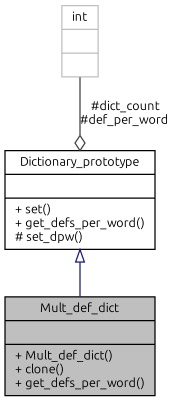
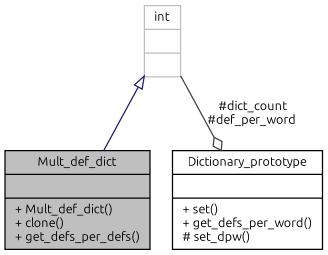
edge "Mult_def_dict" -> "Dictionary_prototype": now "Mult_def_dict" -> "int"
node "Mult_def_dict": text "+ get_defs_per_word()" -> "+ get_defs_per_defs()"
